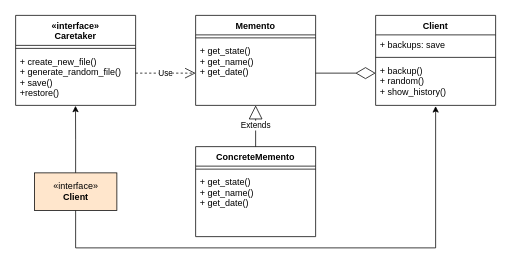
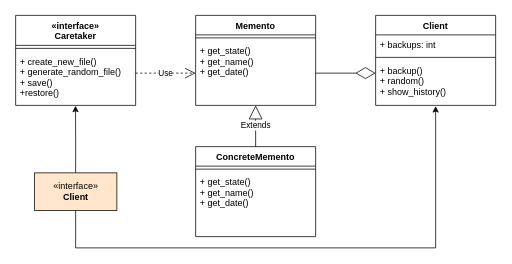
node "+ backups: save": label "+ backups: save" -> "+ backups: int"
